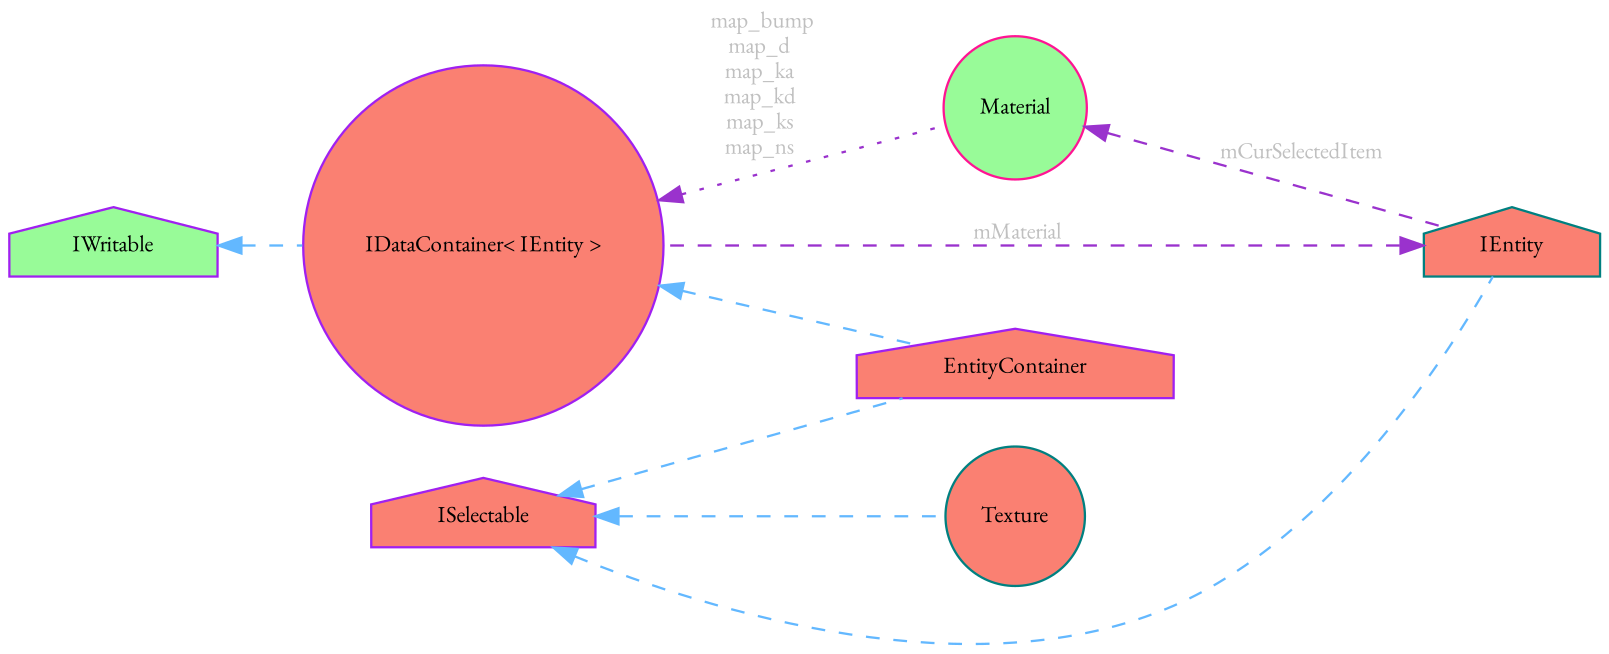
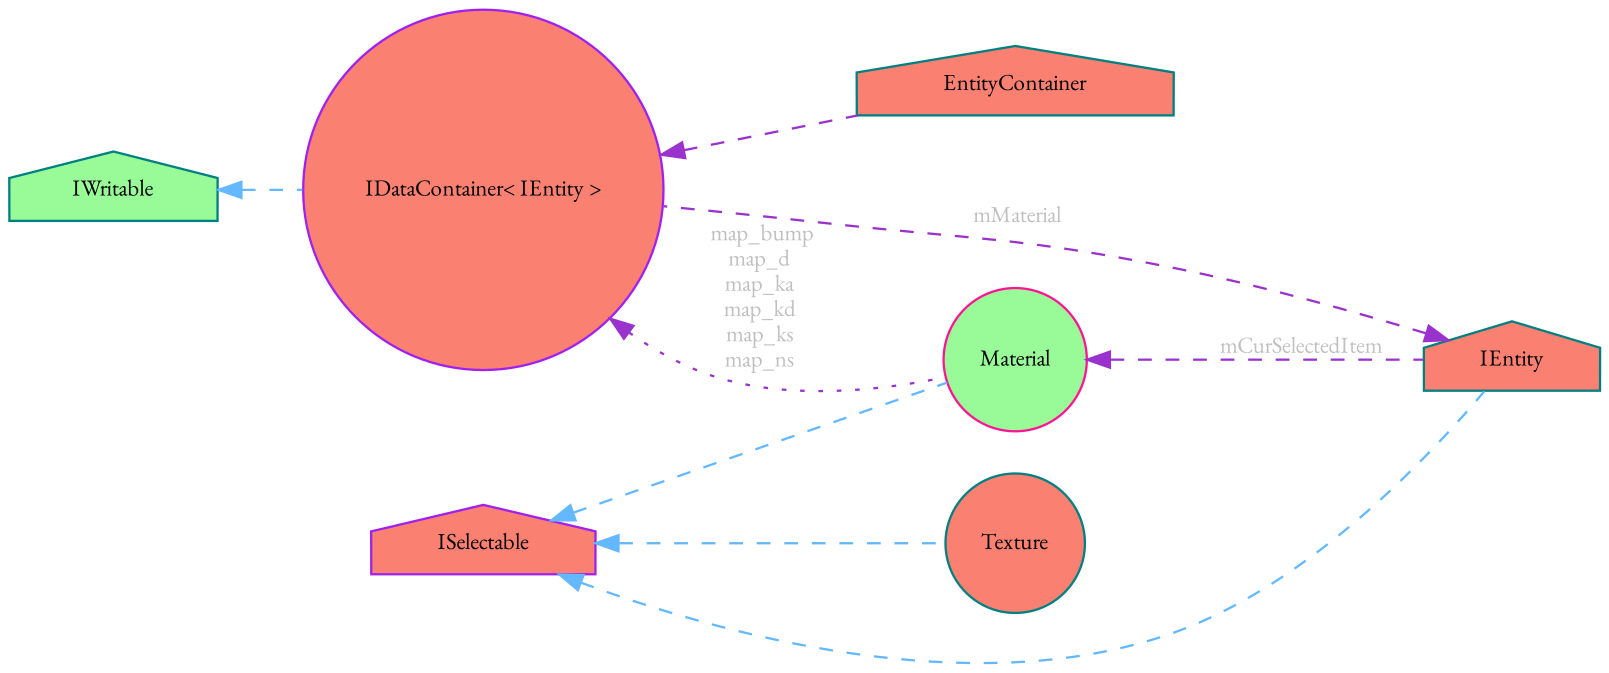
node "IWritable": color purple -> teal
edge "EntityContainer" -> "IDataContainer< IEntity >": color steelblue1 -> darkorchid3
node "EntityContainer": color purple -> teal
edge "EntityContainer" -> "ISelectable": now "Material" -> "ISelectable"
